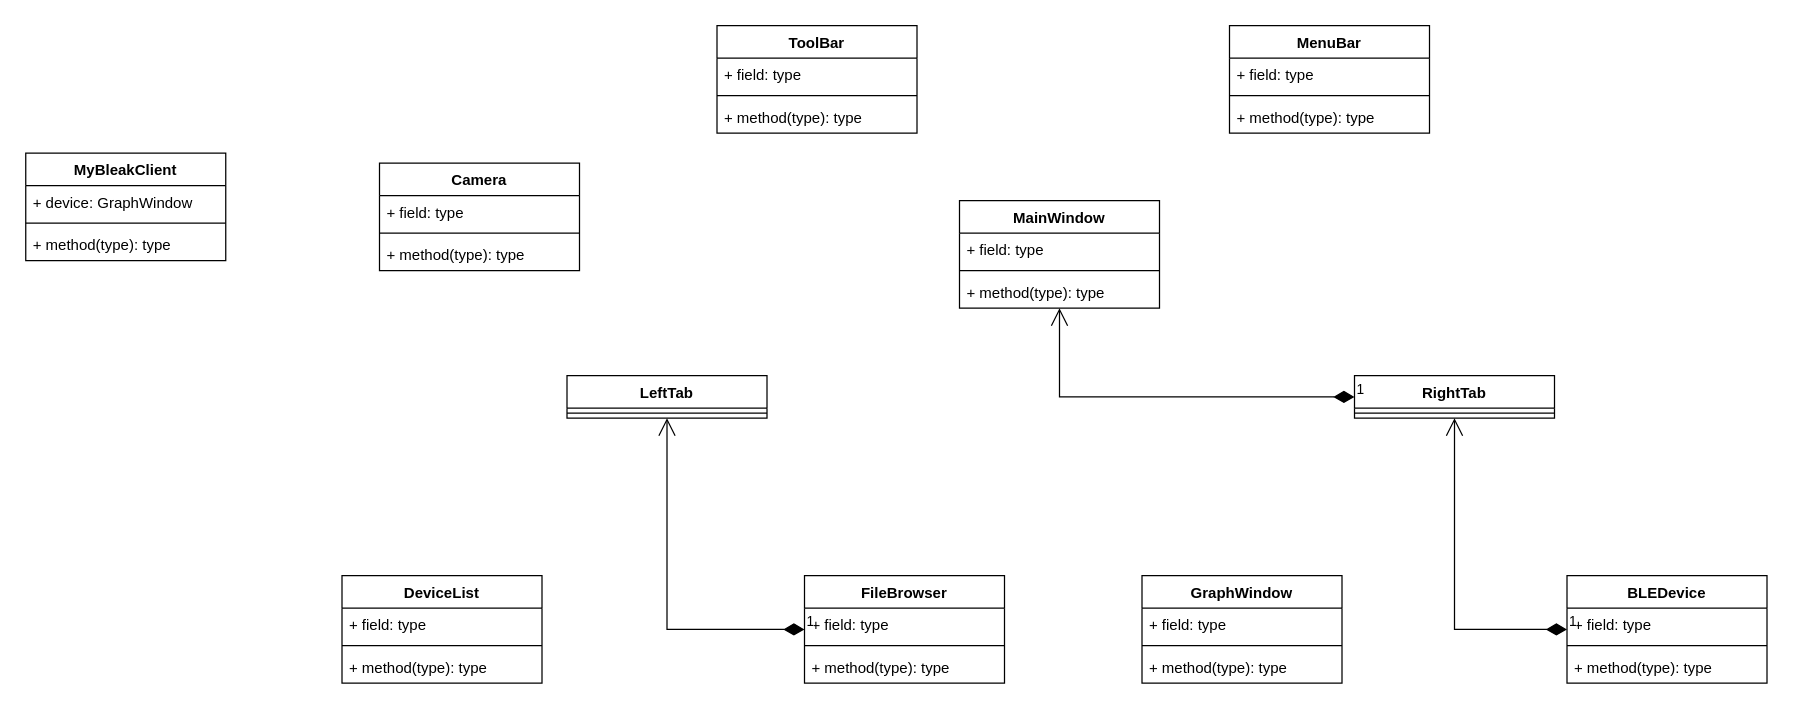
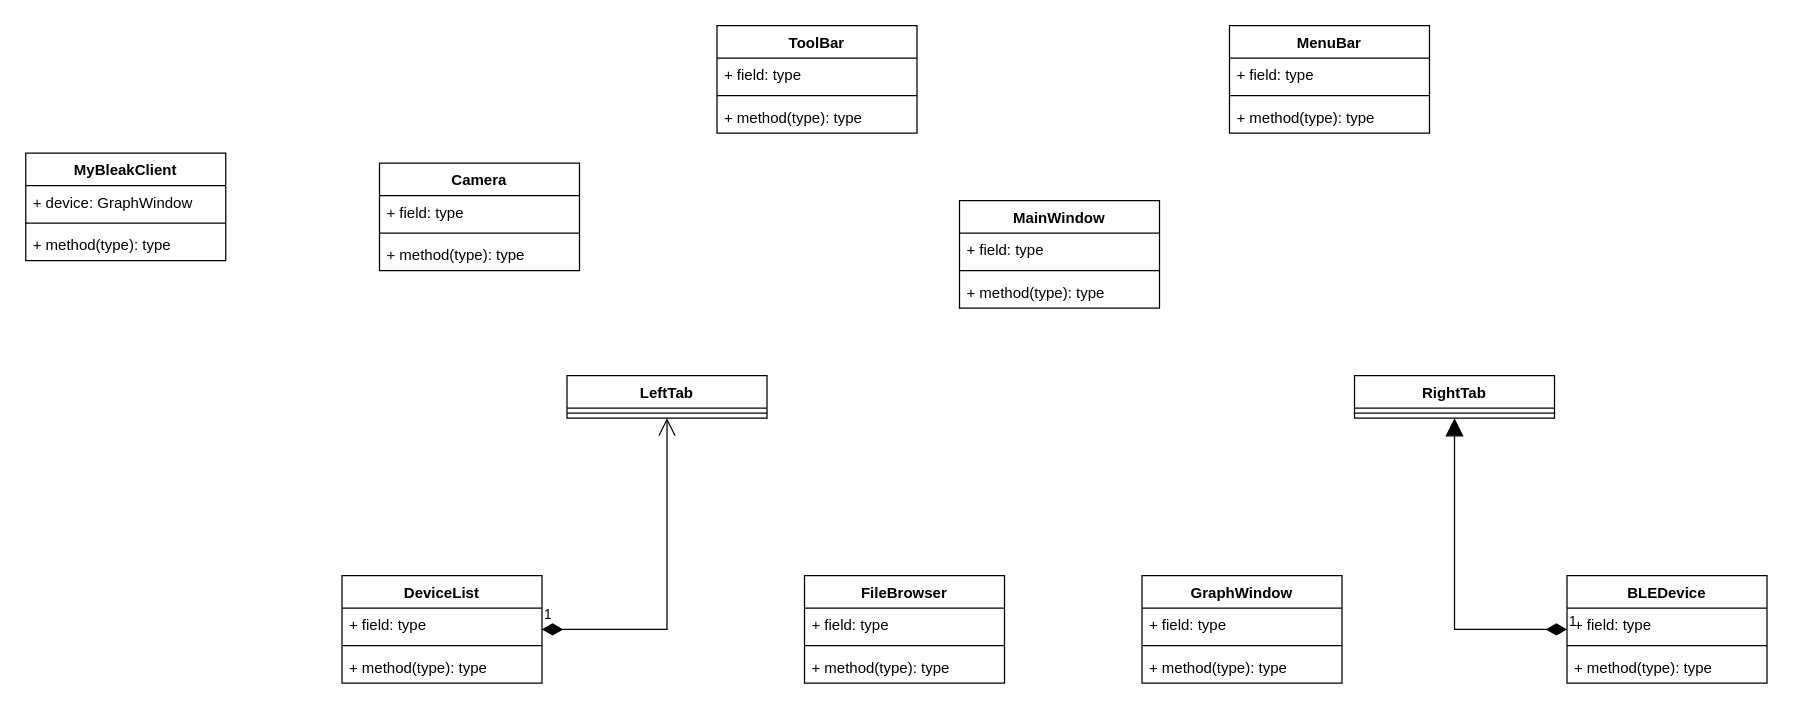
edge "MainWindow" -- "RightTab": removed, label "1"
edge "RightTab" -- "BLEDevice": arrowhead open -> block
edge "LeftTab" -- "DeviceList": added, label "1"
edge "LeftTab" -- "FileBrowser": removed, label "1"
